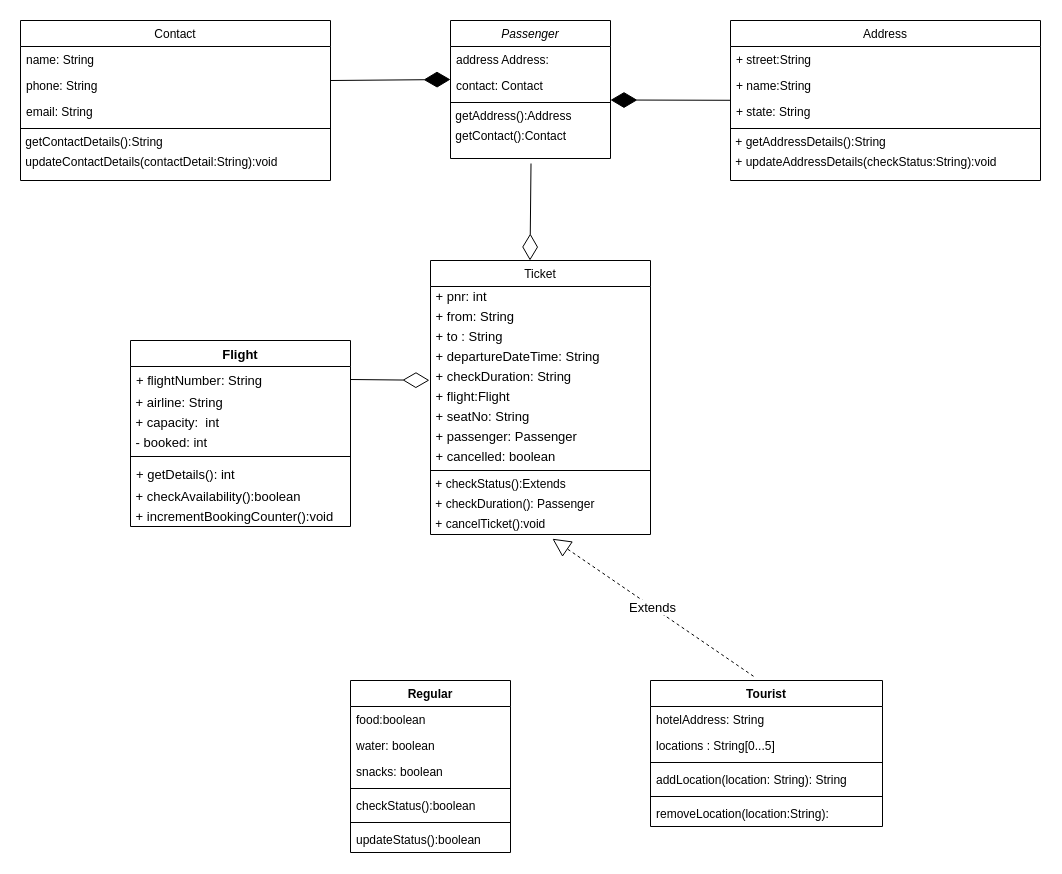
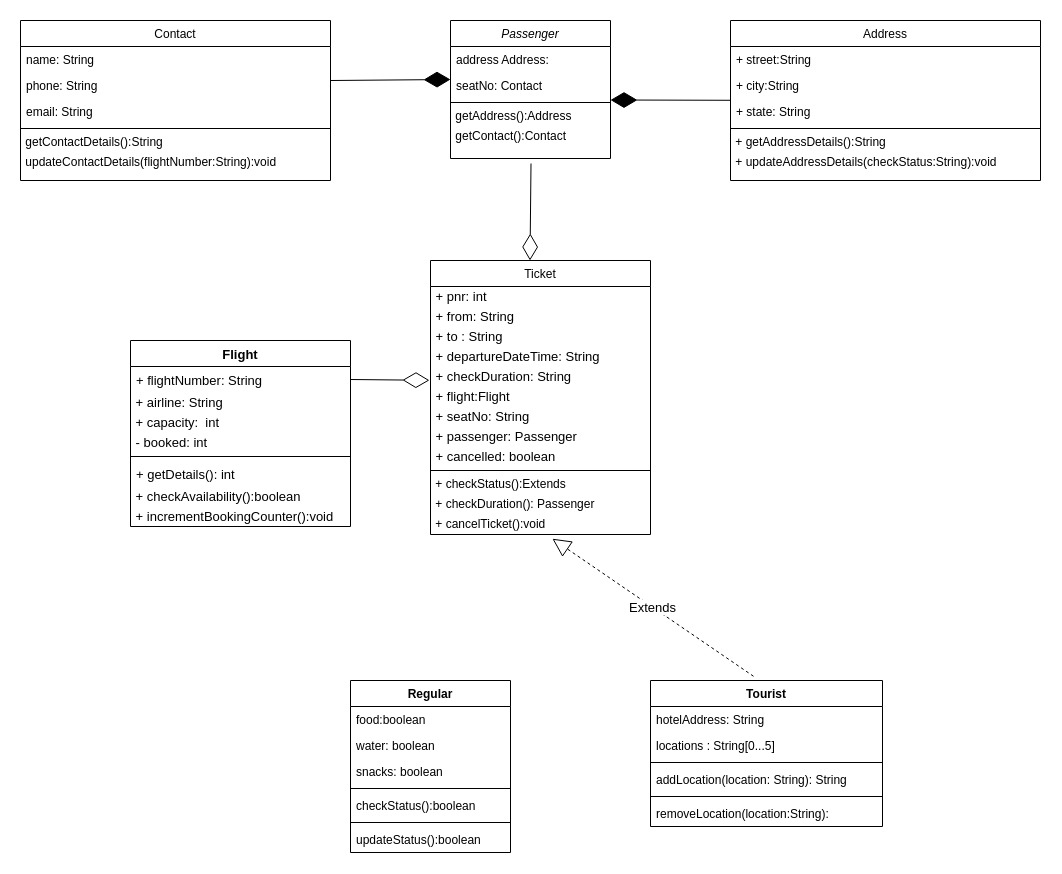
node "contact: Contact": label "contact: Contact" -> "seatNo: Contact"
node "+ name:String": label "+ name:String" -> "+ city:String"
node "updateContactDetails(contactDetail:String):void": label "updateContactDetails(contactDetail:String):void" -> "updateContactDetails(flightNumber:String):void"
